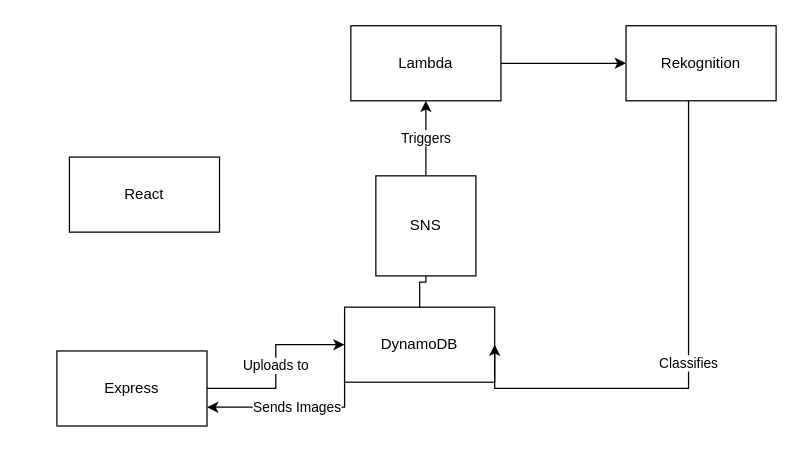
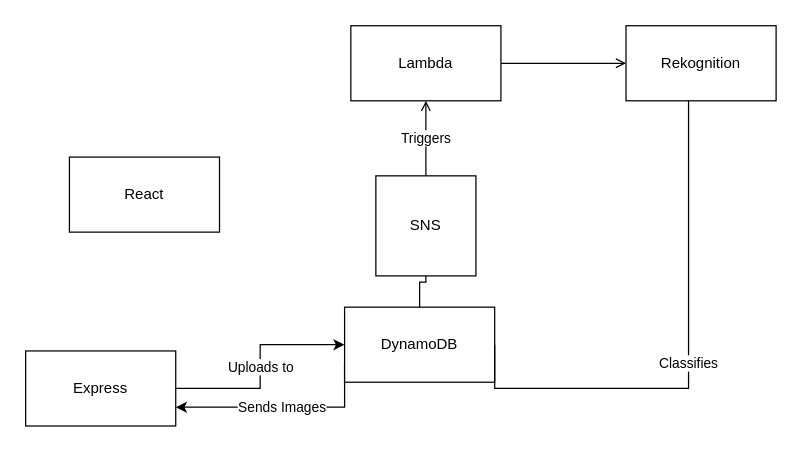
edge "Lambda" -> "Rekognition": arrowhead classic -> open
edge "SNS" -> "Lambda": arrowhead classic -> open
edge "Rekognition" -> "DynamoDB": arrowhead classic -> none
node "Express": moved (132, 388) -> (101, 388)
